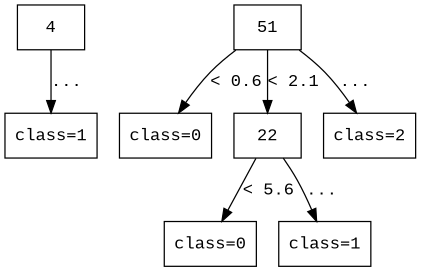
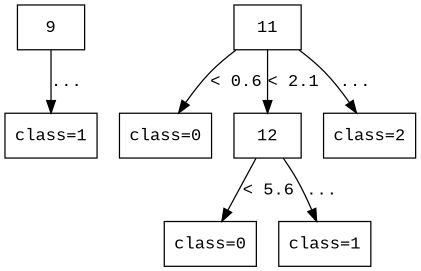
node "4": label "4" -> "9"
node "51": label "51" -> "11"
node "22": label "22" -> "12"
